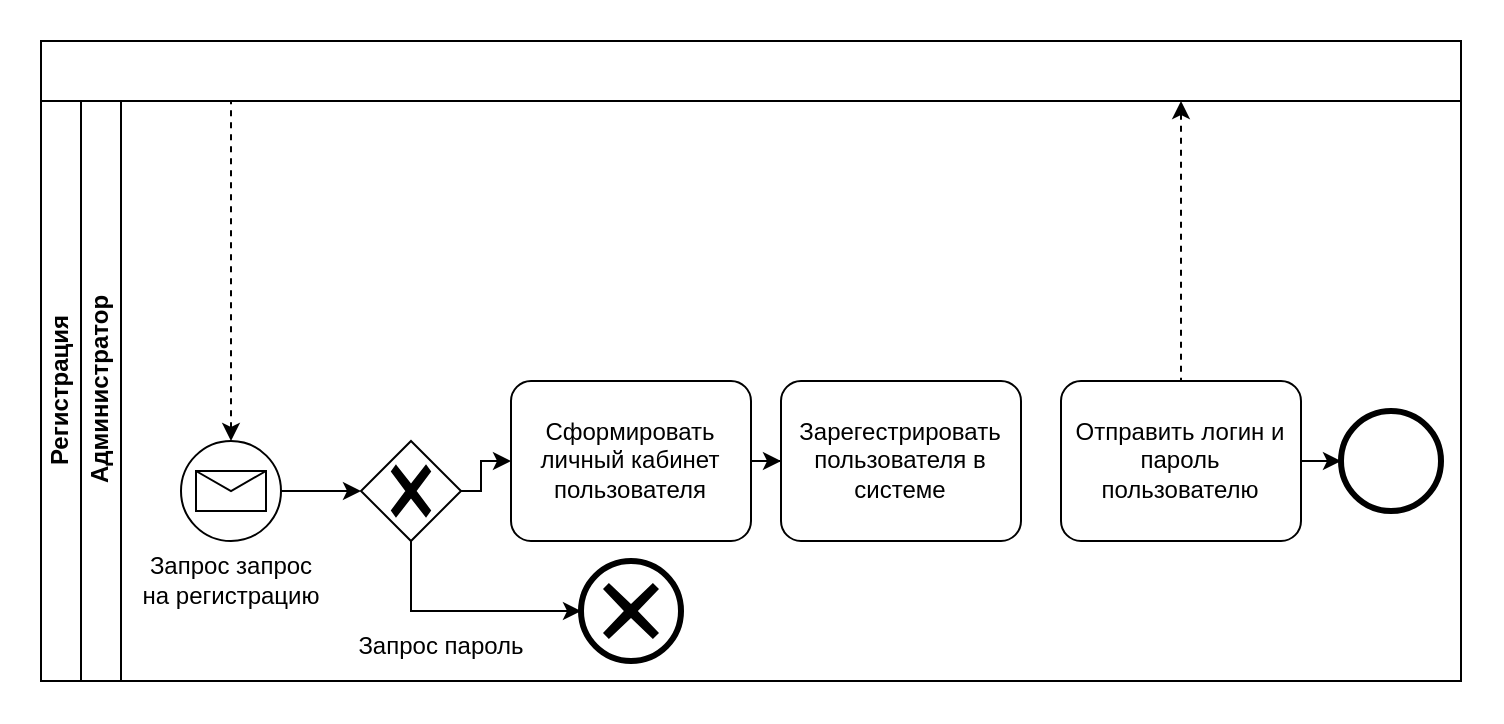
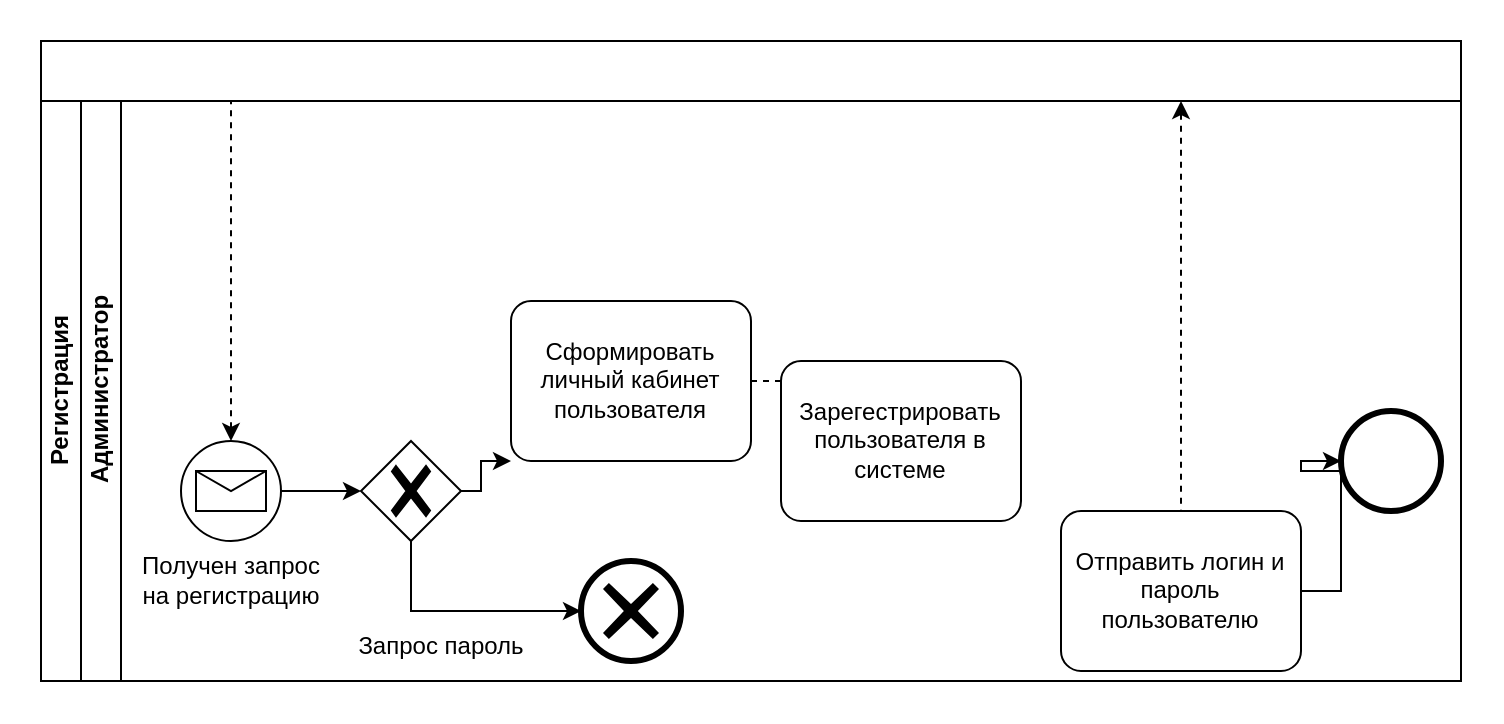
node "Сформировать личный кабинет пользователя": moved (631, 461) -> (631, 381)
node "Зарегестрировать пользователя в системе": moved (901, 461) -> (901, 441)
node "Отправить логин и пароль пользователю": moved (1181, 461) -> (1181, 591)
node "Запрос запрос на регистрацию": label "Запрос запрос на регистрацию" -> "Получен запрос на регистрацию"
